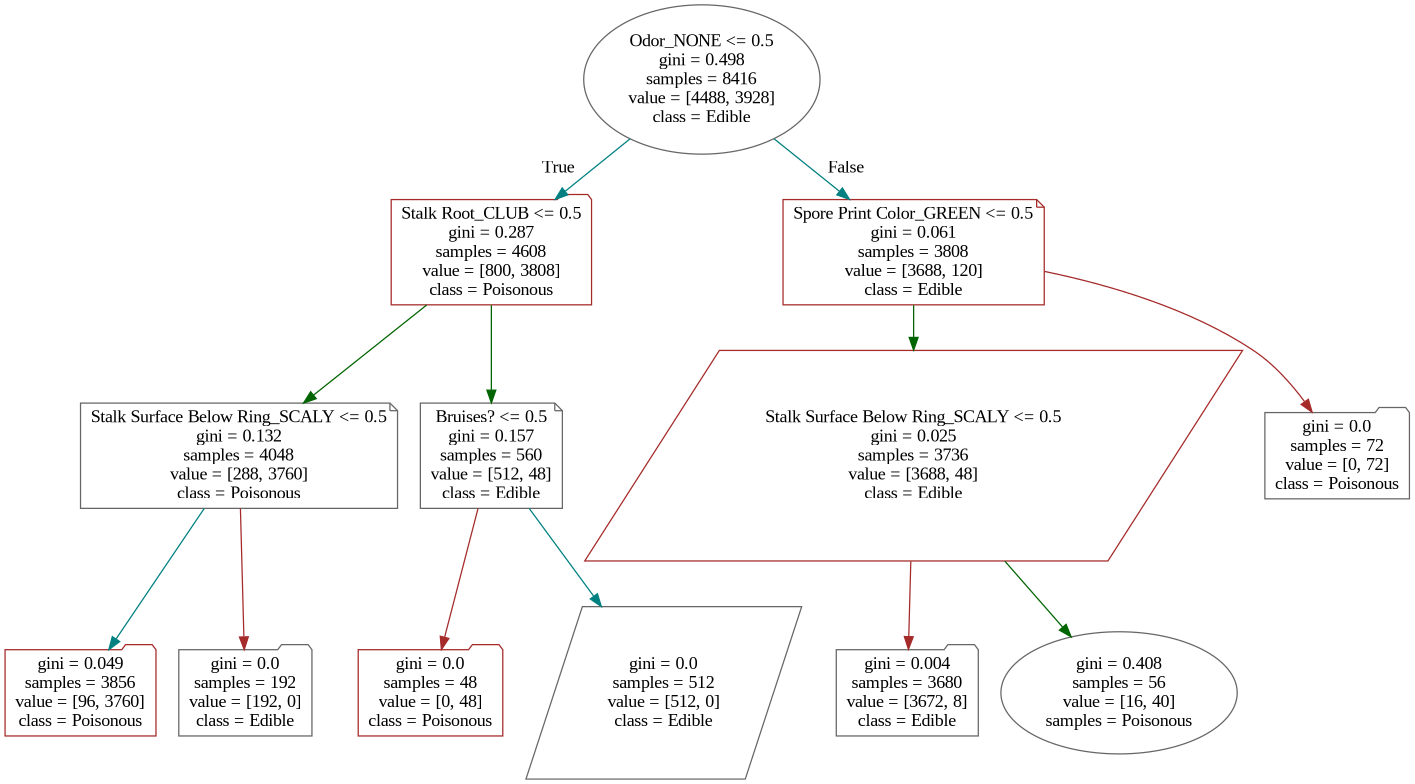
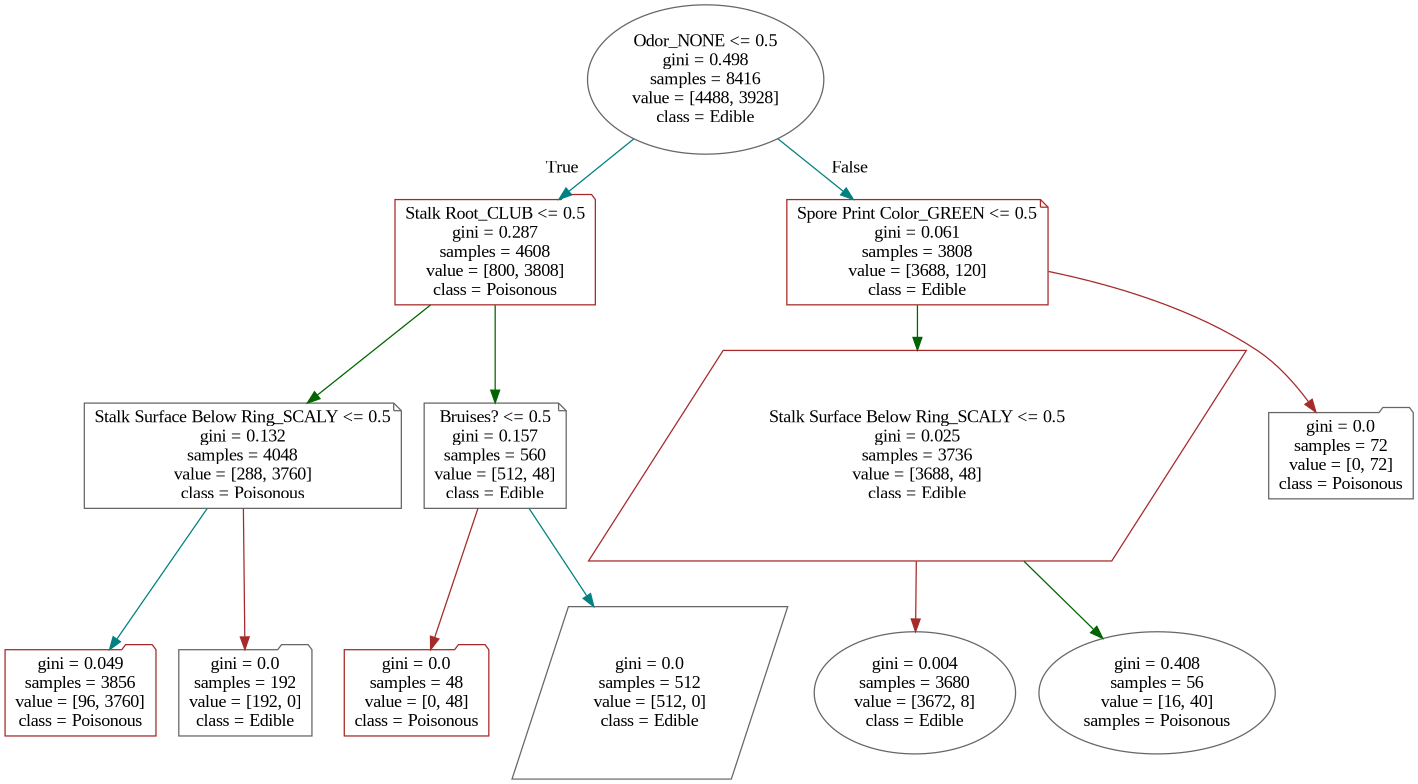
node "gini = 0.004 samples = 3680 value = [3672, 8] class = Edible": shape folder -> ellipse
